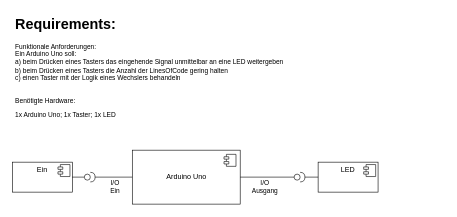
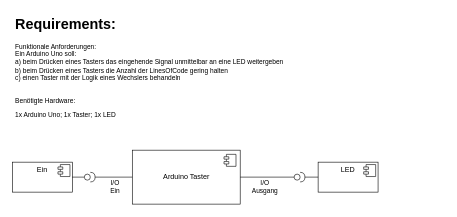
node "Arduino Uno": label "Arduino Uno" -> "Arduino Taster"
